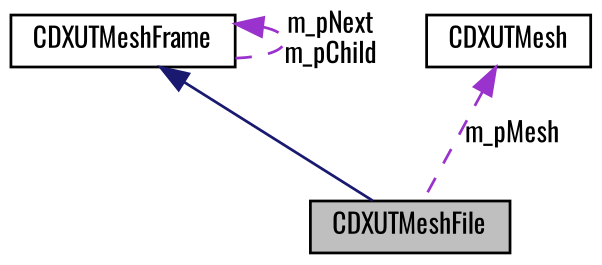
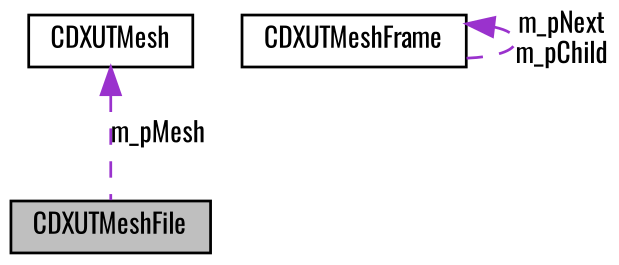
edge "CDXUTMeshFile" -> "CDXUTMeshFrame": removed
